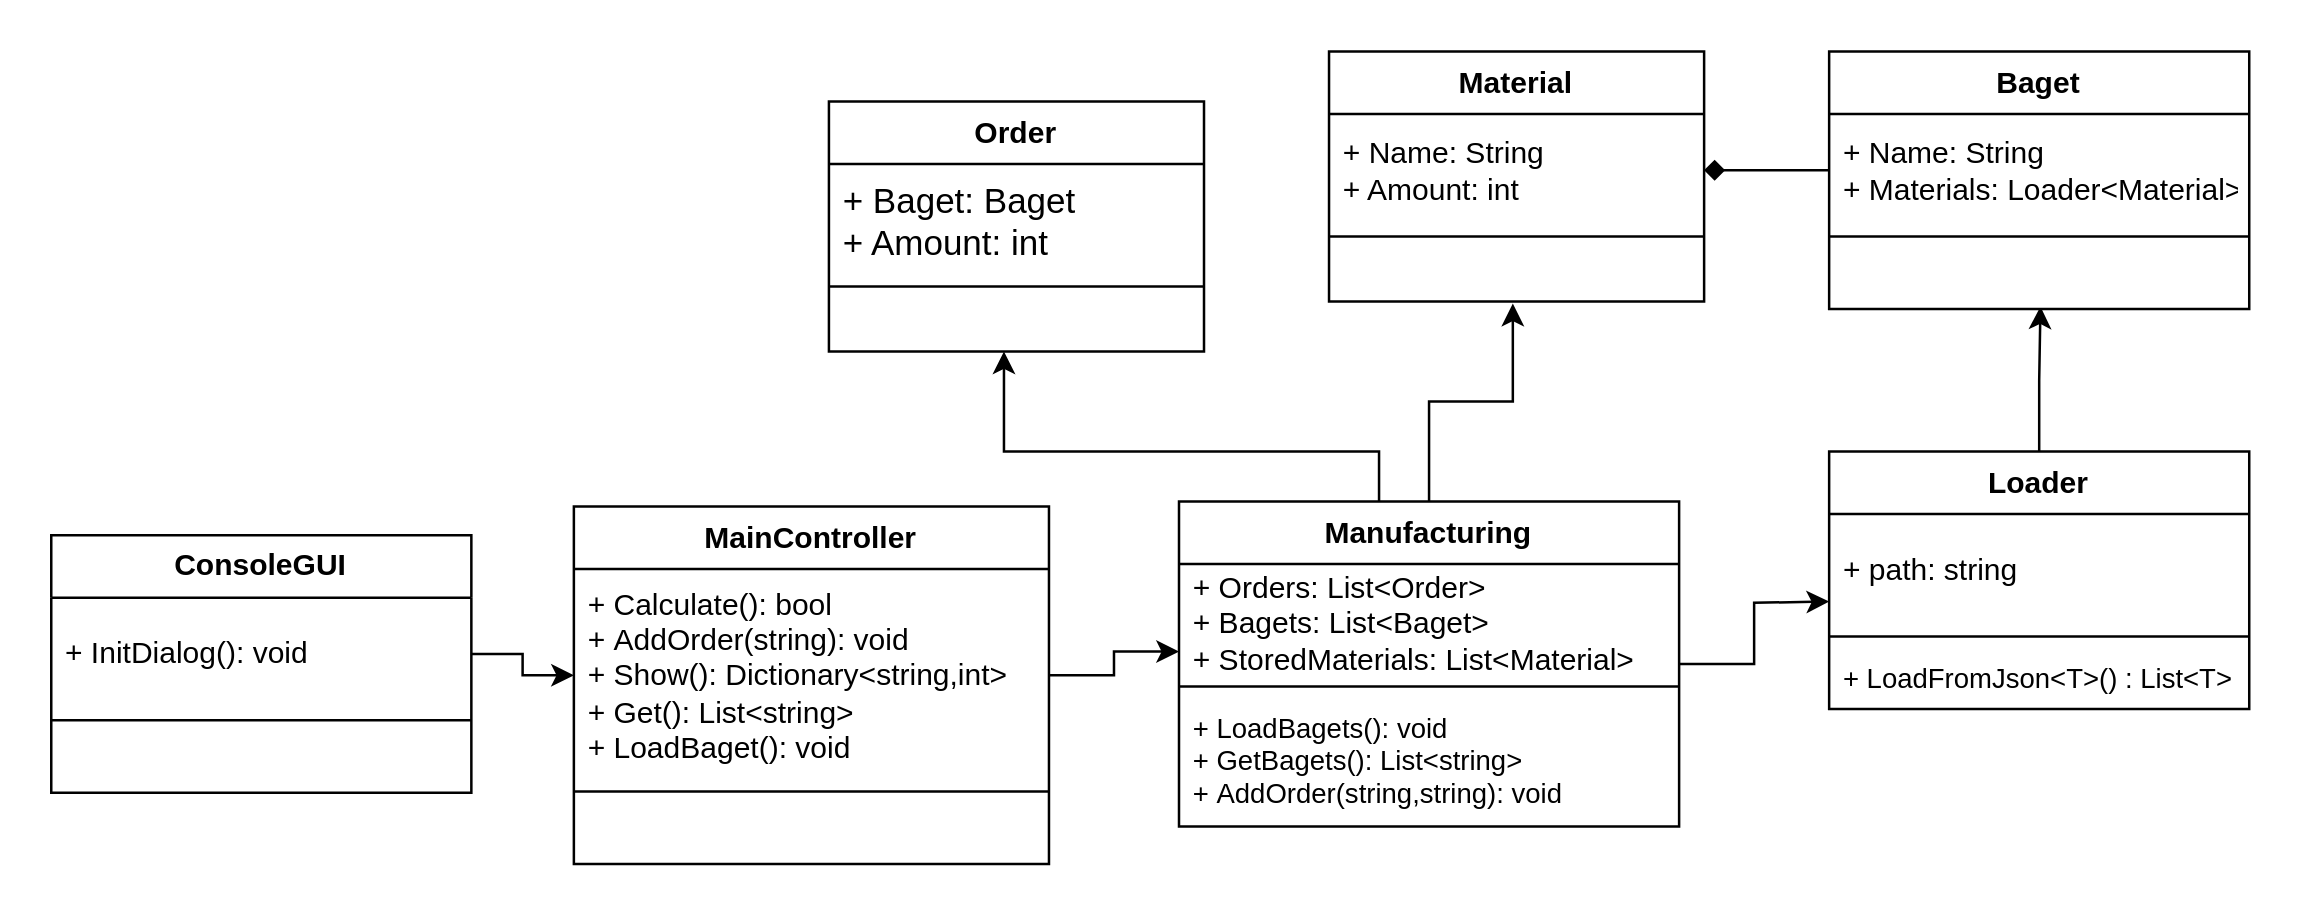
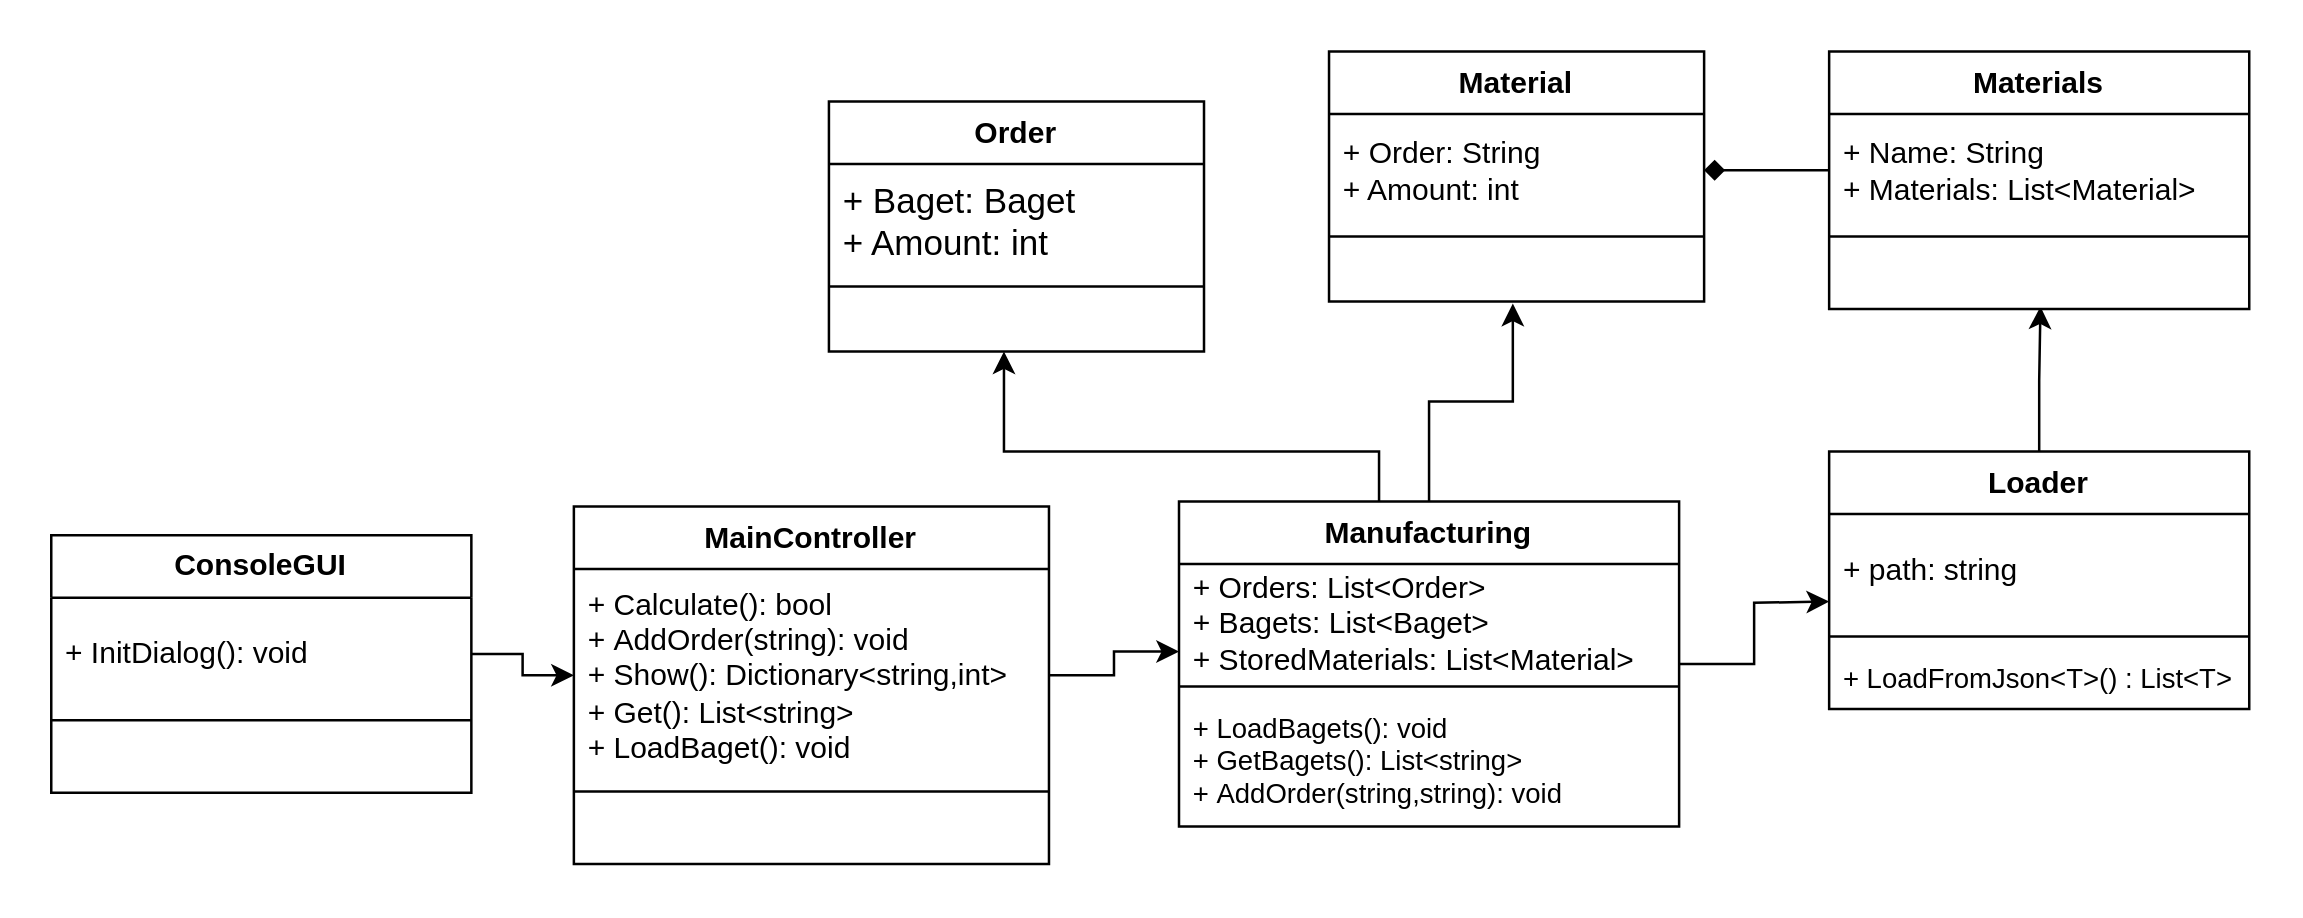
node "Baget": label "Baget" -> "Materials"
node "+ Name: String + Amount: int": label "+ Name: String + Amount: int" -> "+ Order: String + Amount: int"
node "+ Name: String + Materials: Loader<Material>": label "+ Name: String + Materials: Loader<Material>" -> "+ Name: String + Materials: List<Material>"
